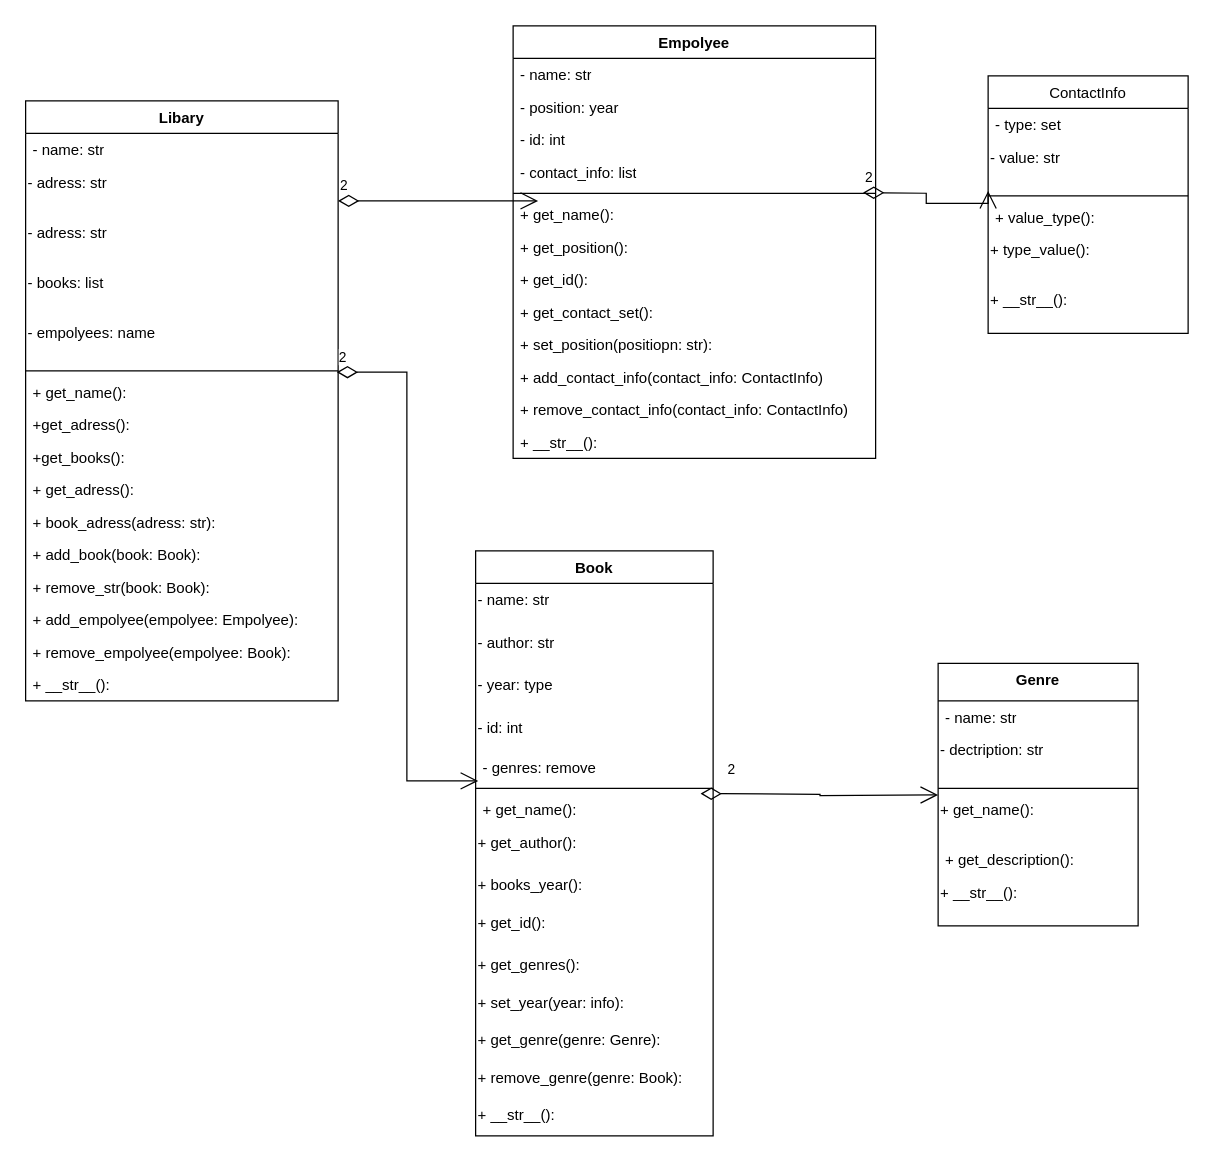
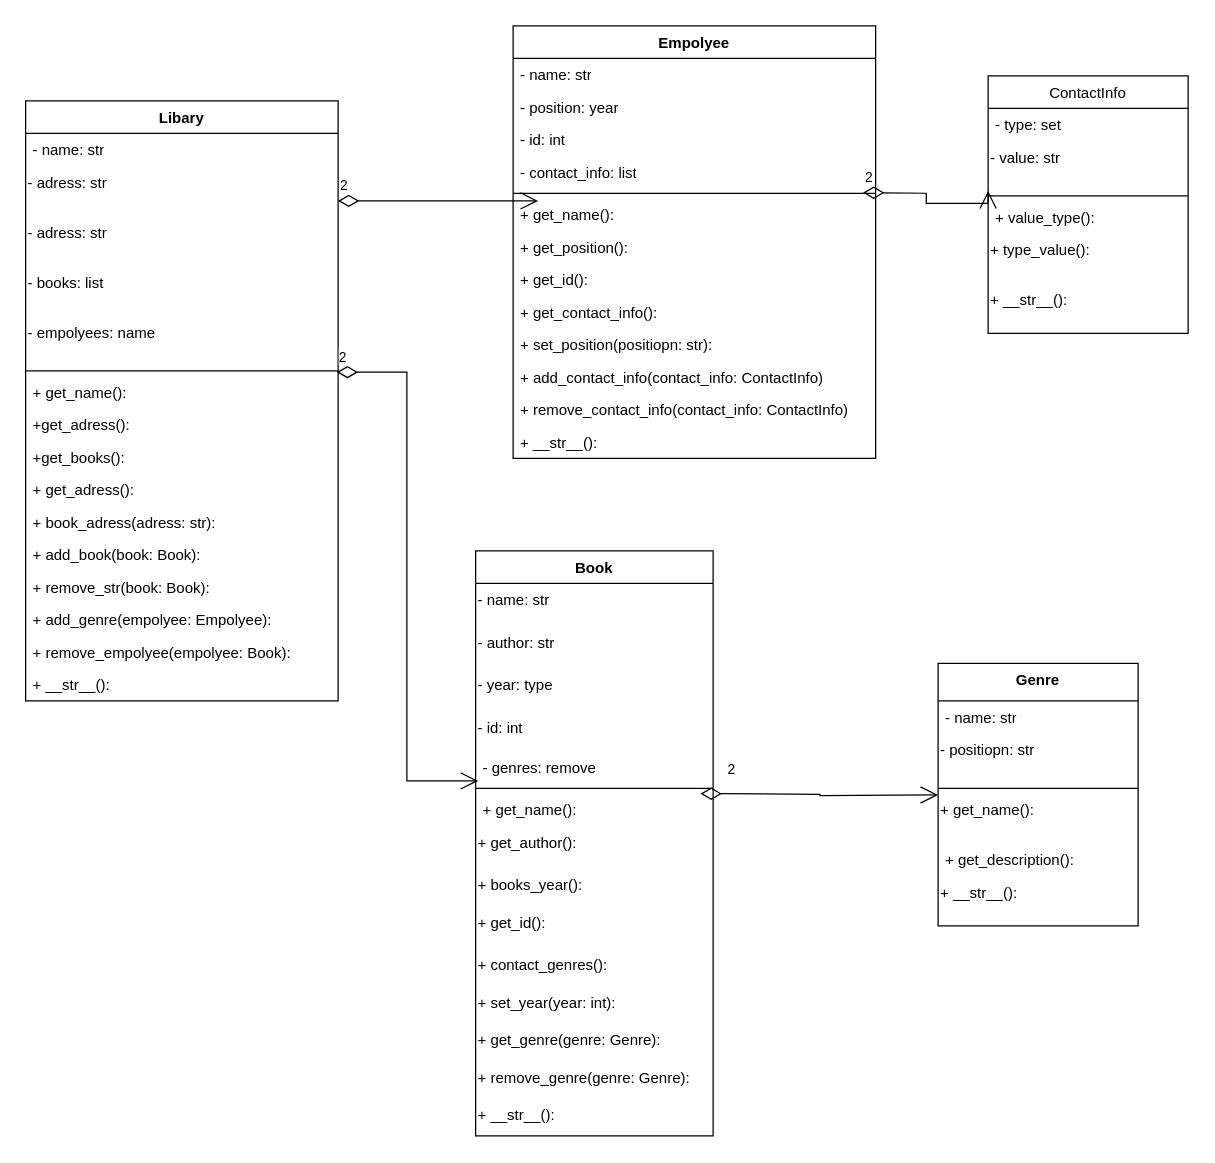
node "+ get_contact_set():": label "+ get_contact_set():" -> "+ get_contact_info():"
node "+ add_empolyee(empolyee: Empolyee):": label "+ add_empolyee(empolyee: Empolyee):" -> "+ add_genre(empolyee: Empolyee):"
node "- dectription: str": label "- dectription: str" -> "- positiopn: str"
node "+ get_genres():": label "+ get_genres():" -> "+ contact_genres():"
node "+ set_year(year: info):": label "+ set_year(year: info):" -> "+ set_year(year: int):"
node "+ remove_genre(genre: Book):": label "+ remove_genre(genre: Book):" -> "+ remove_genre(genre: Genre):"
